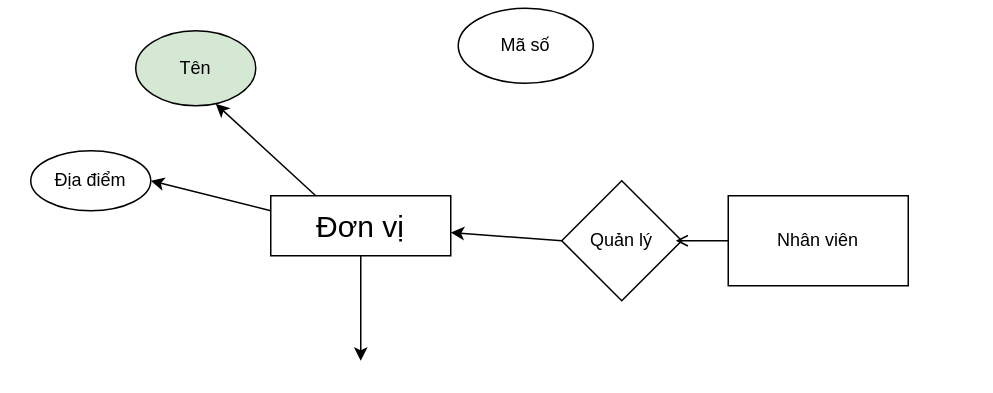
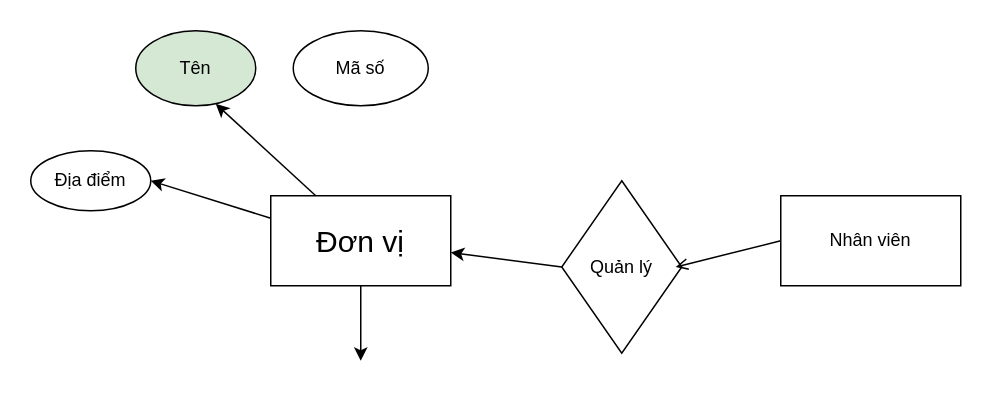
node "Mã số": moved (526, 46) -> (361, 68)
node "Đơn vị": size 180x60 -> 180x90
node "Quản lý": size 120x120 -> 120x173
node "Nhân viên": moved (818, 241) -> (871, 241)
